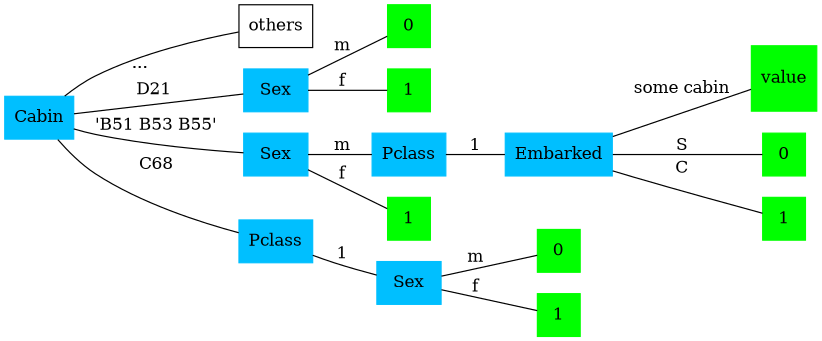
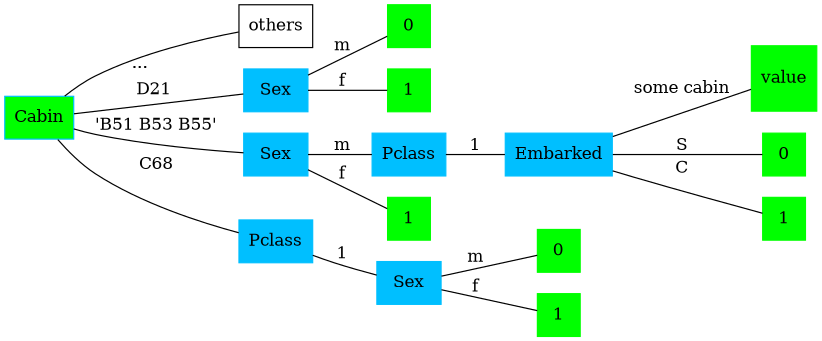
node "Cabin": fillcolor deepskyblue -> green
